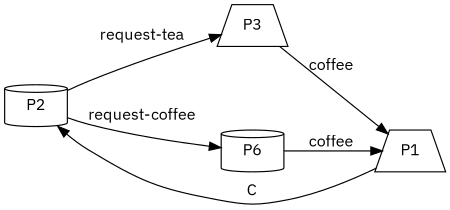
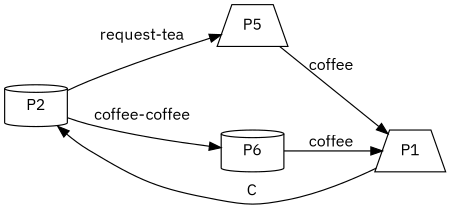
node "P3": label "P3" -> "P5"
edge "P2" -> "P6": label "request-coffee" -> "coffee-coffee"
